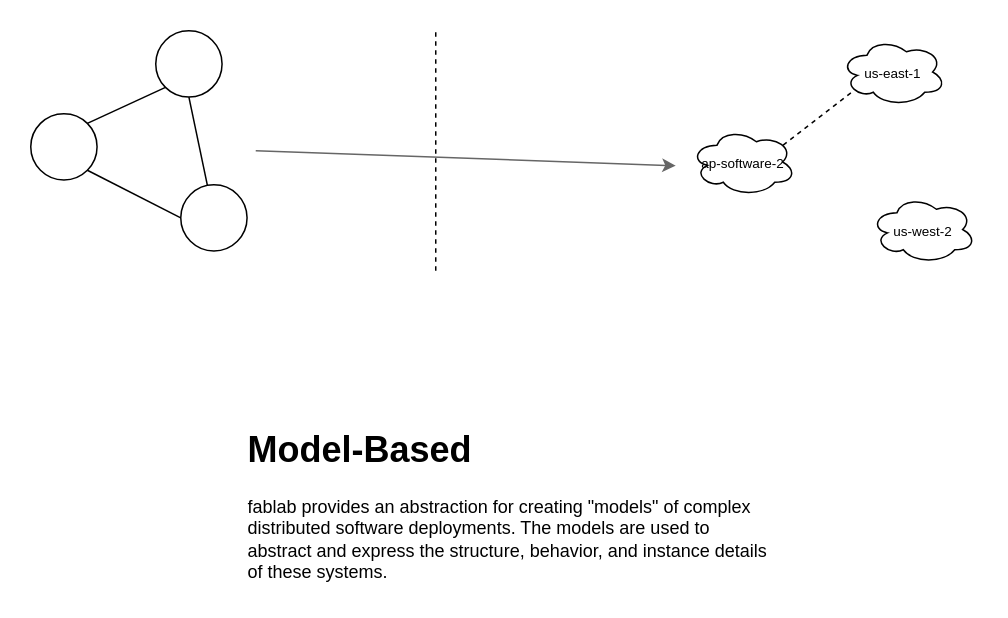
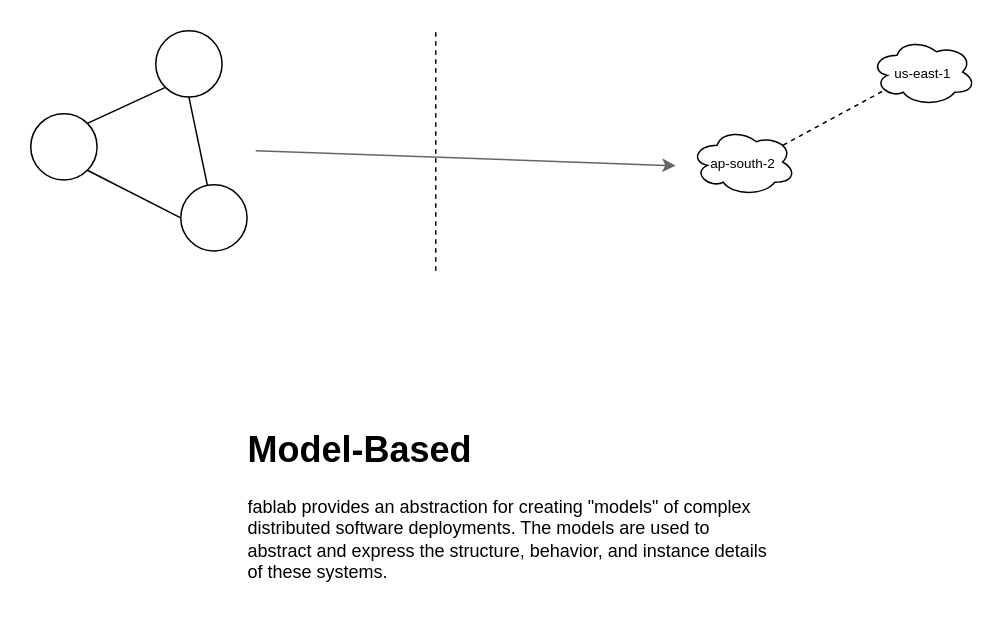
node "us-east-1": moved (893, 72) -> (923, 72)
node "ap-software-2": label "ap-software-2" -> "ap-south-2"
node "us-west-2": removed
